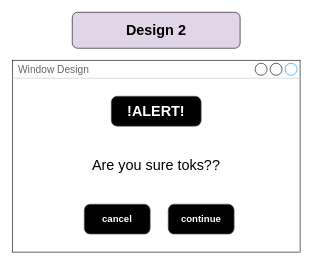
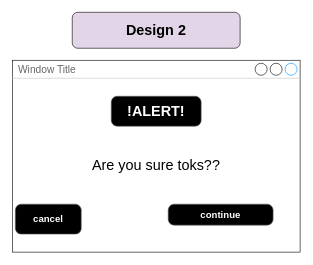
node "Window Design": label "Window Design" -> "Window Title"
node "cancel": moved (117, 219) -> (48, 219)
node "continue": size 66x30 -> 105x21
